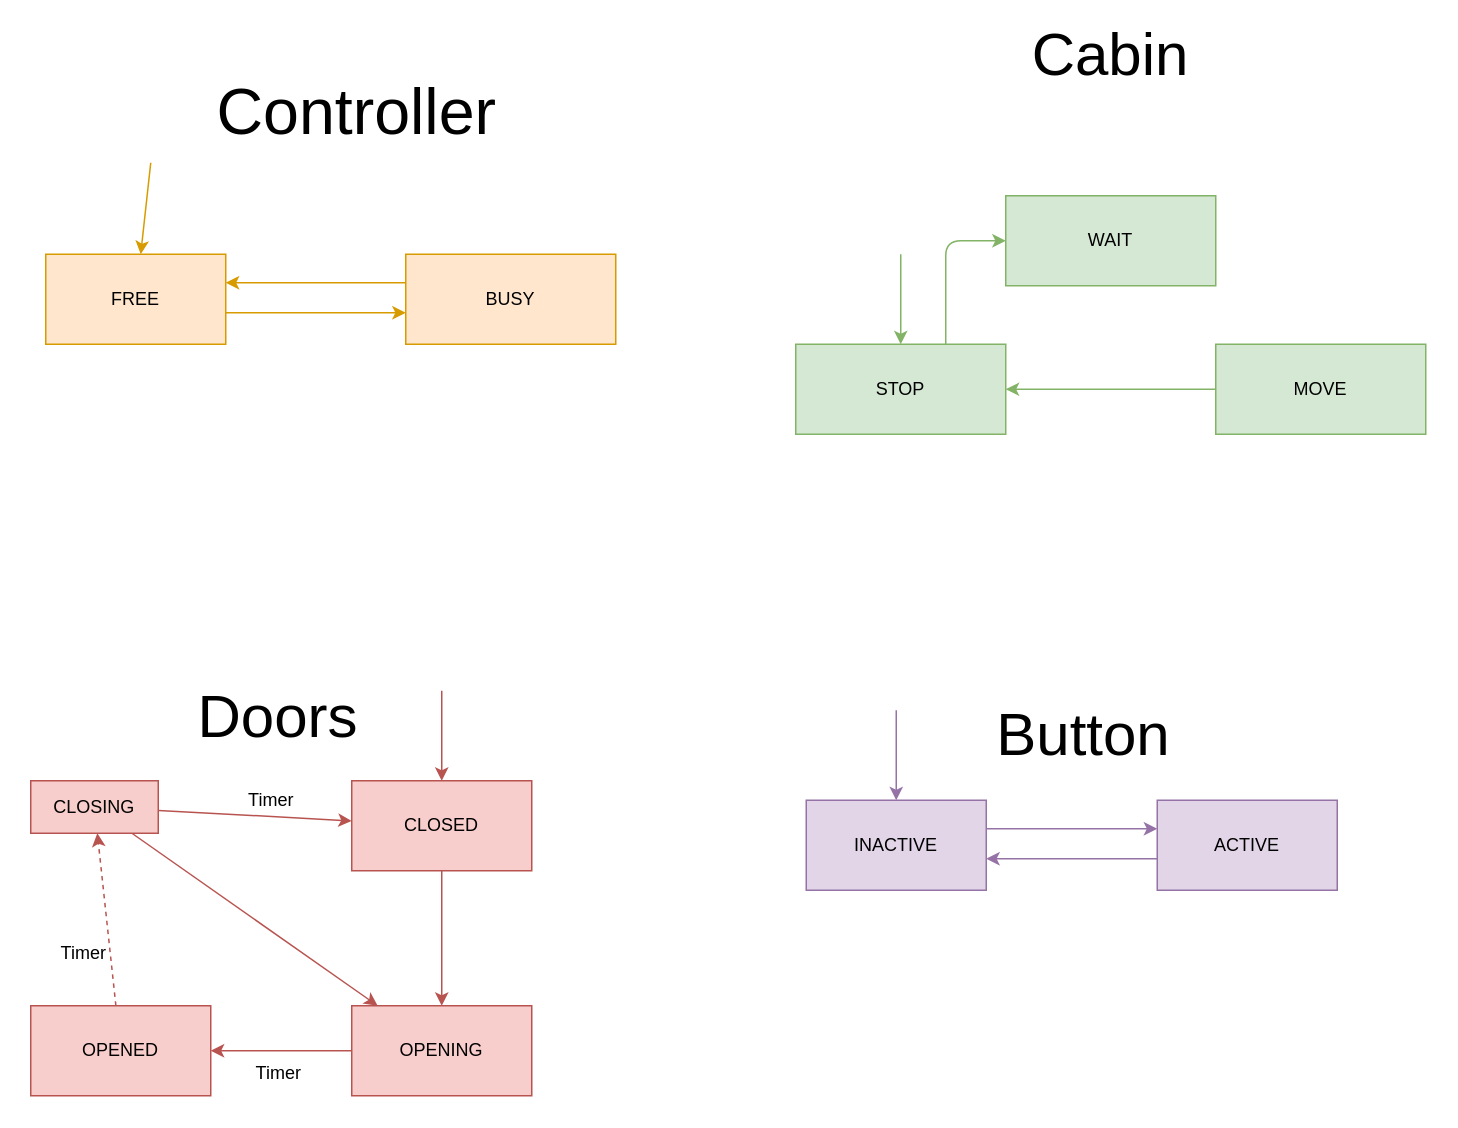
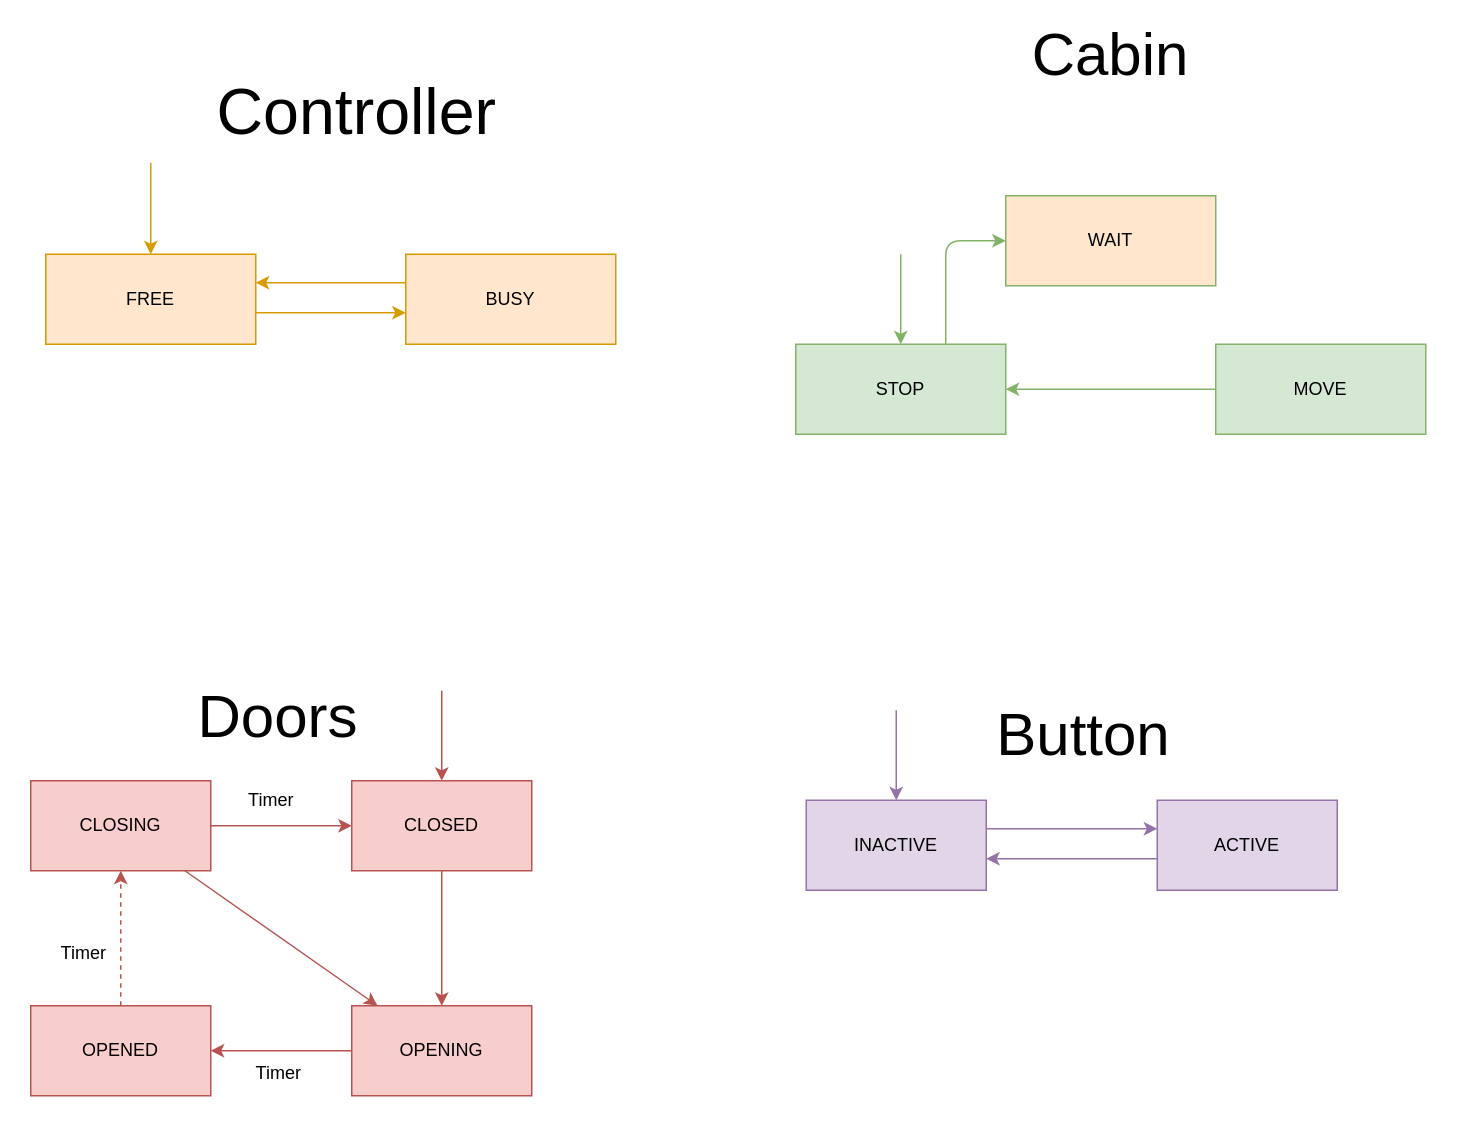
node "WAIT": fillcolor #d5e8d4 -> #ffe6cc
node "FREE": size 180x90 -> 210x90
node "CLOSING": size 128x53 -> 180x90
